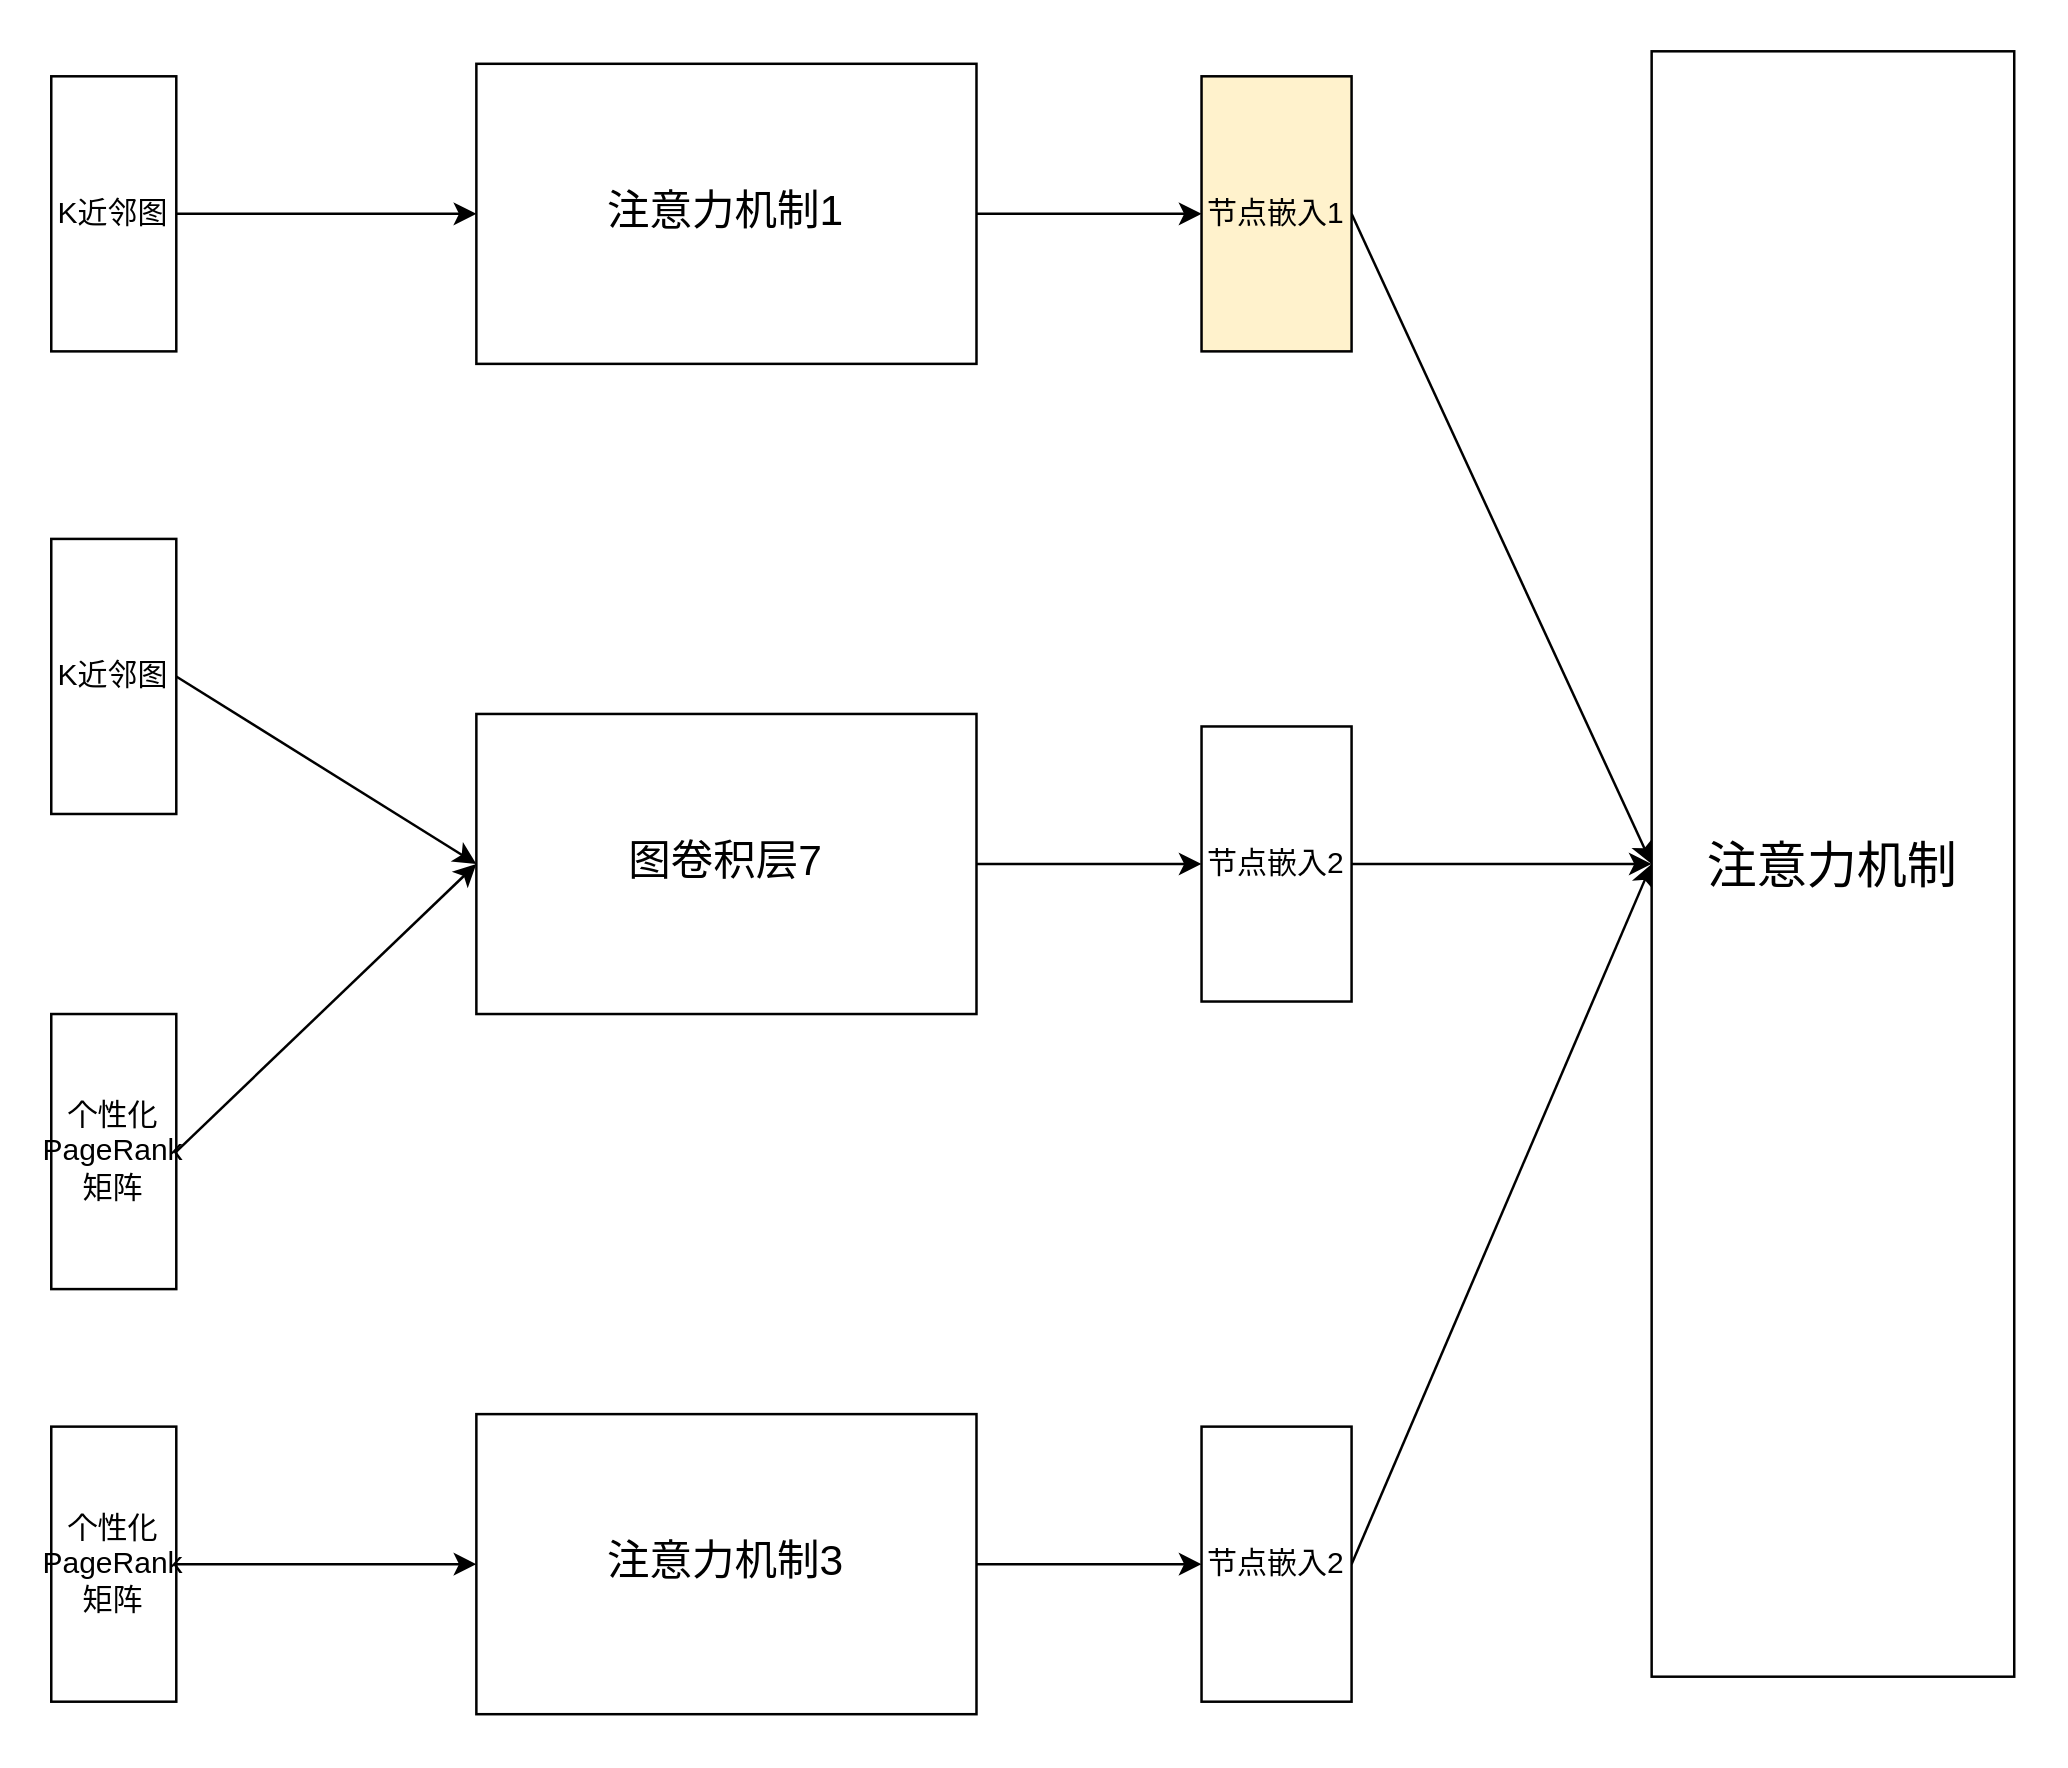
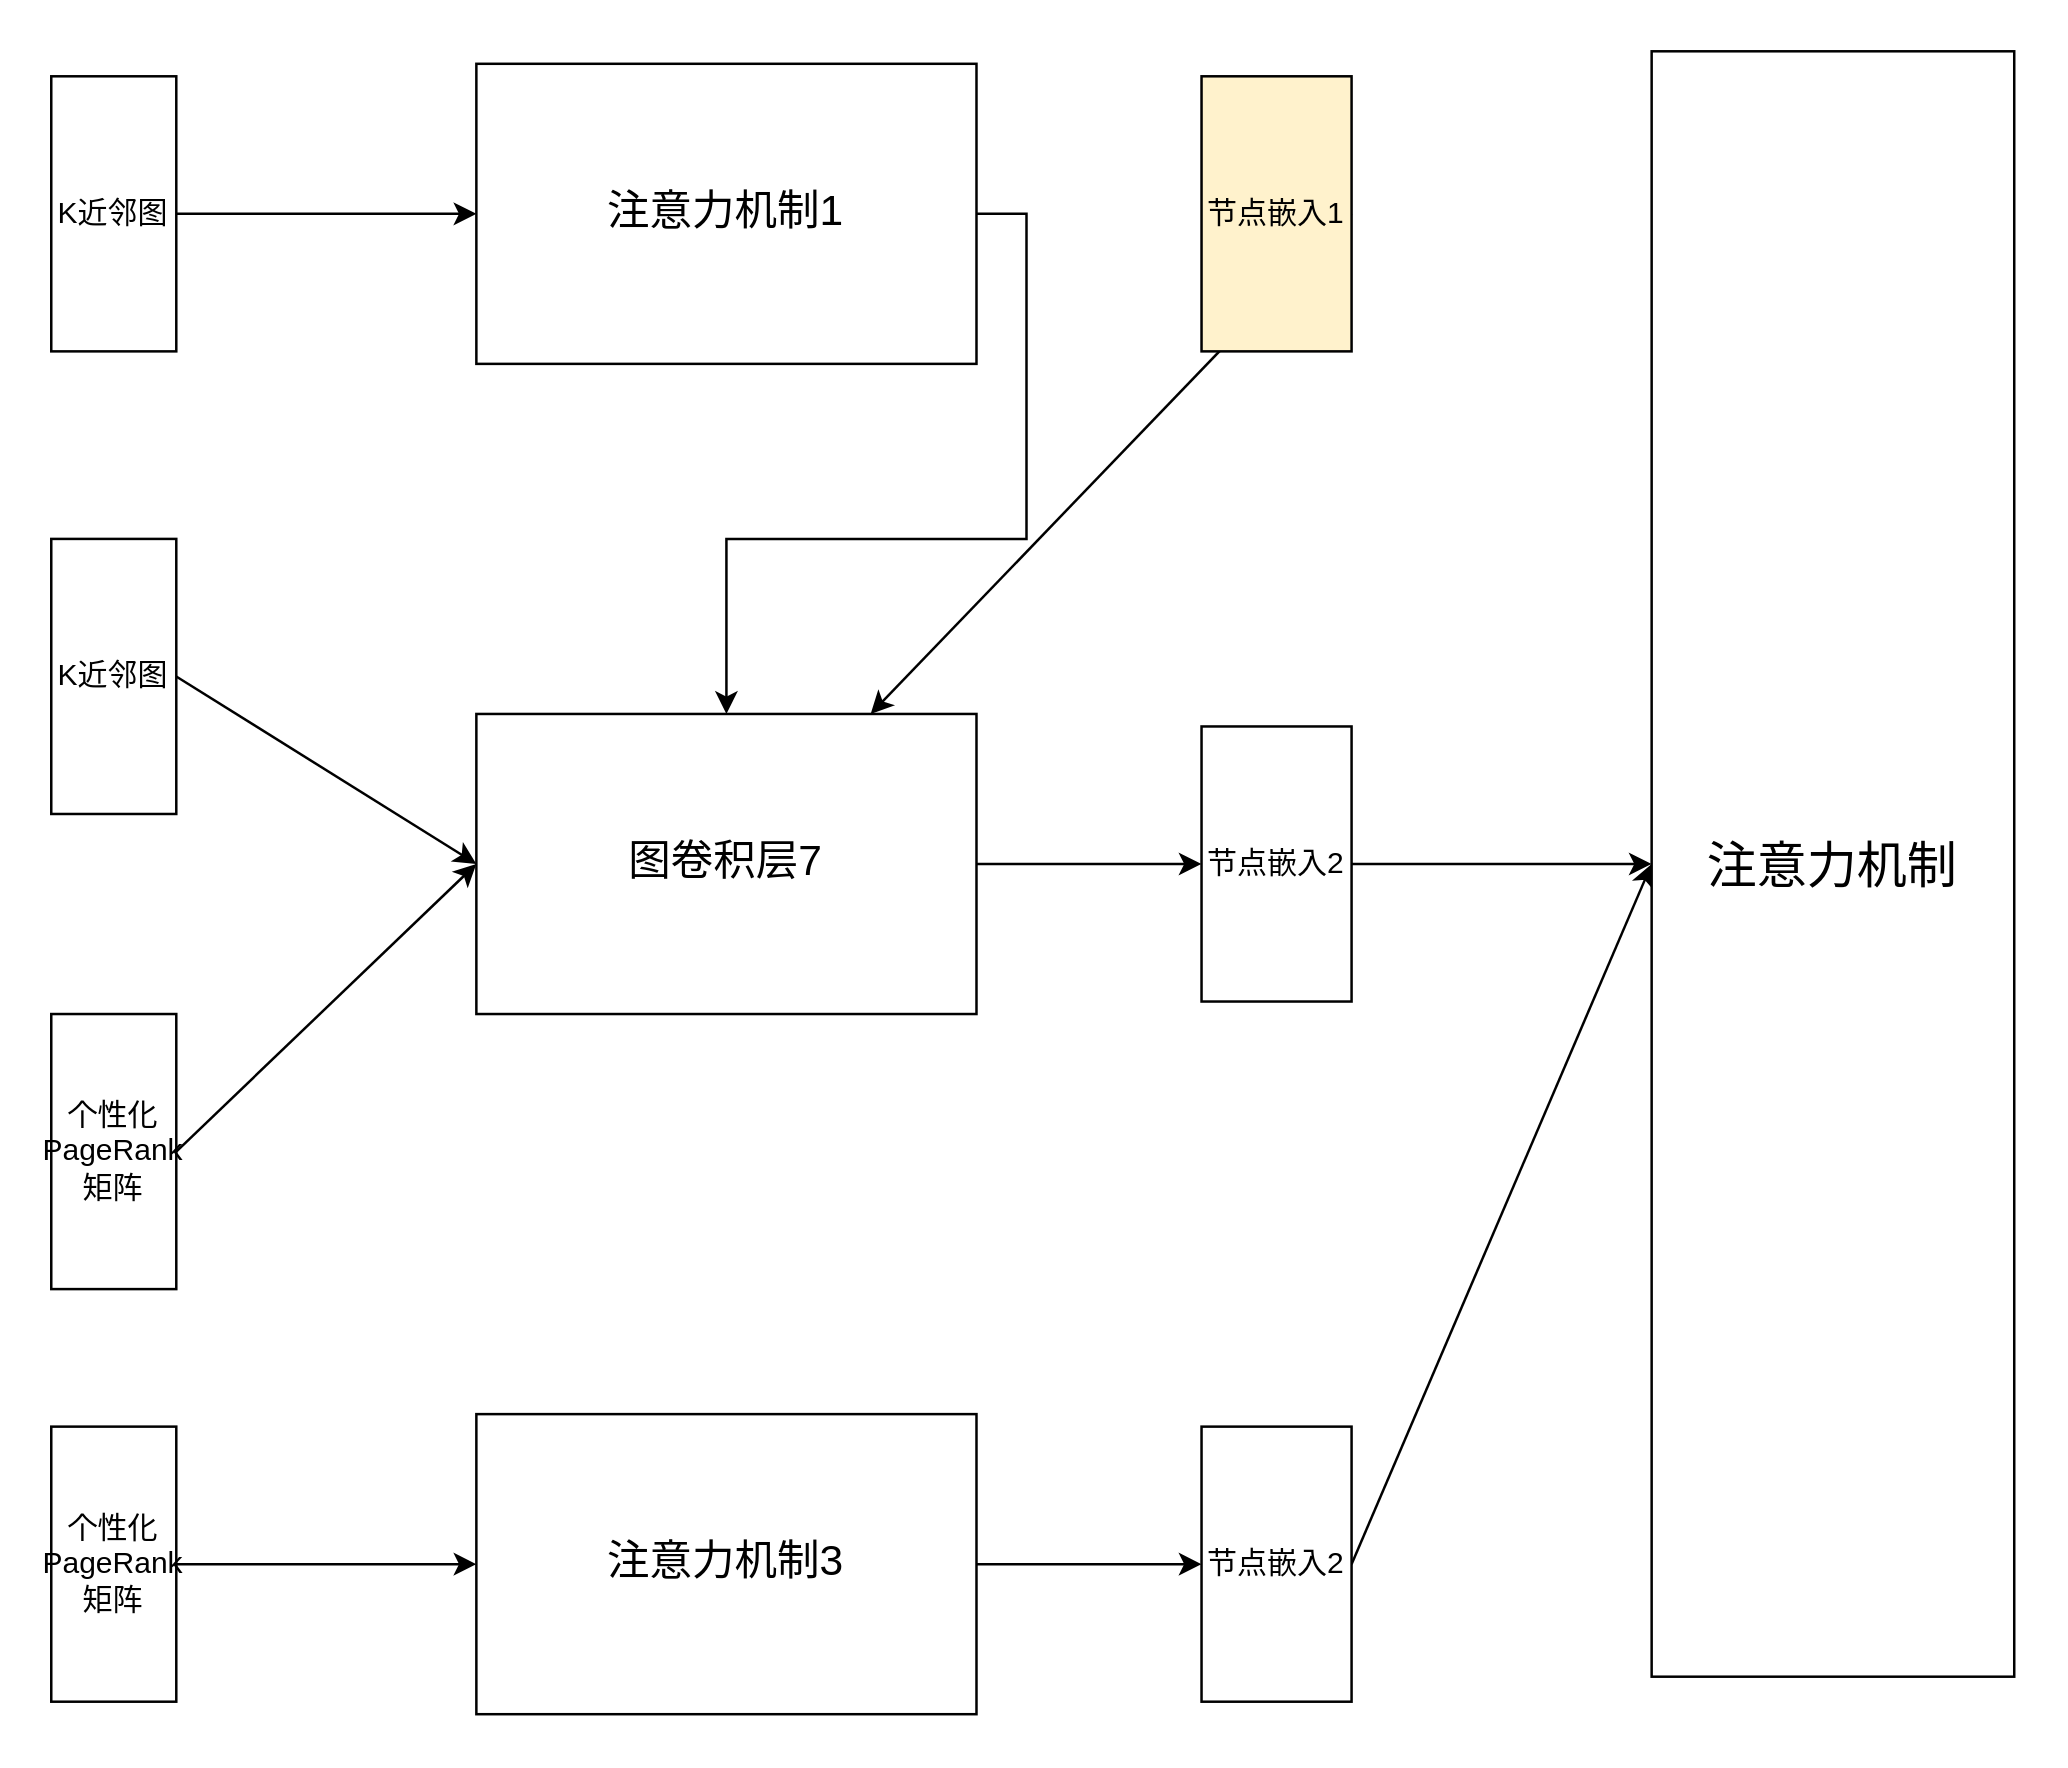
edge "注意力机制1" -> "节点嵌入1": now "注意力机制1" -> "图卷积层7"
edge "节点嵌入1" -> "注意力机制": now "节点嵌入1" -> "图卷积层7"
